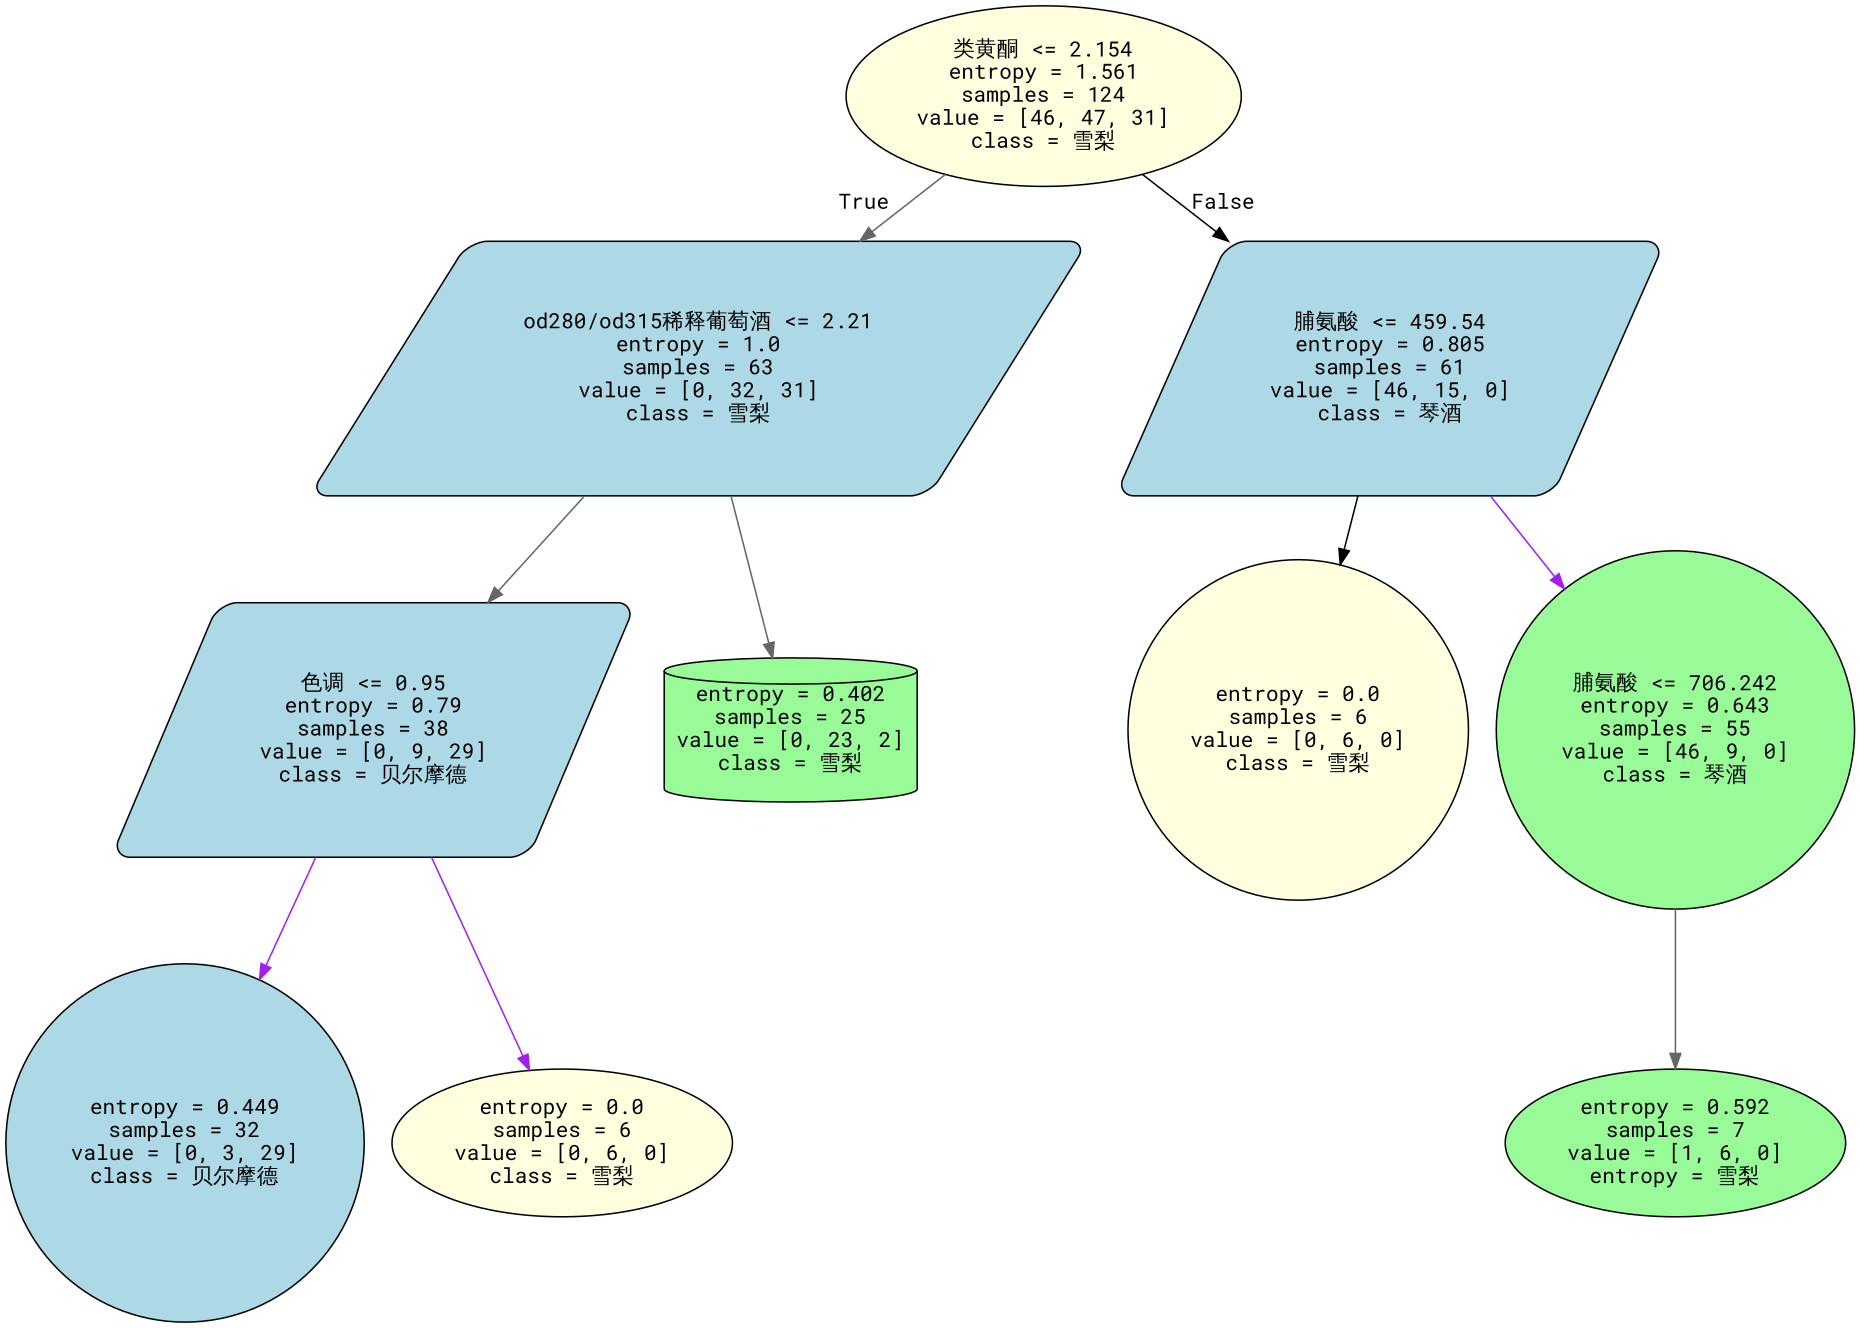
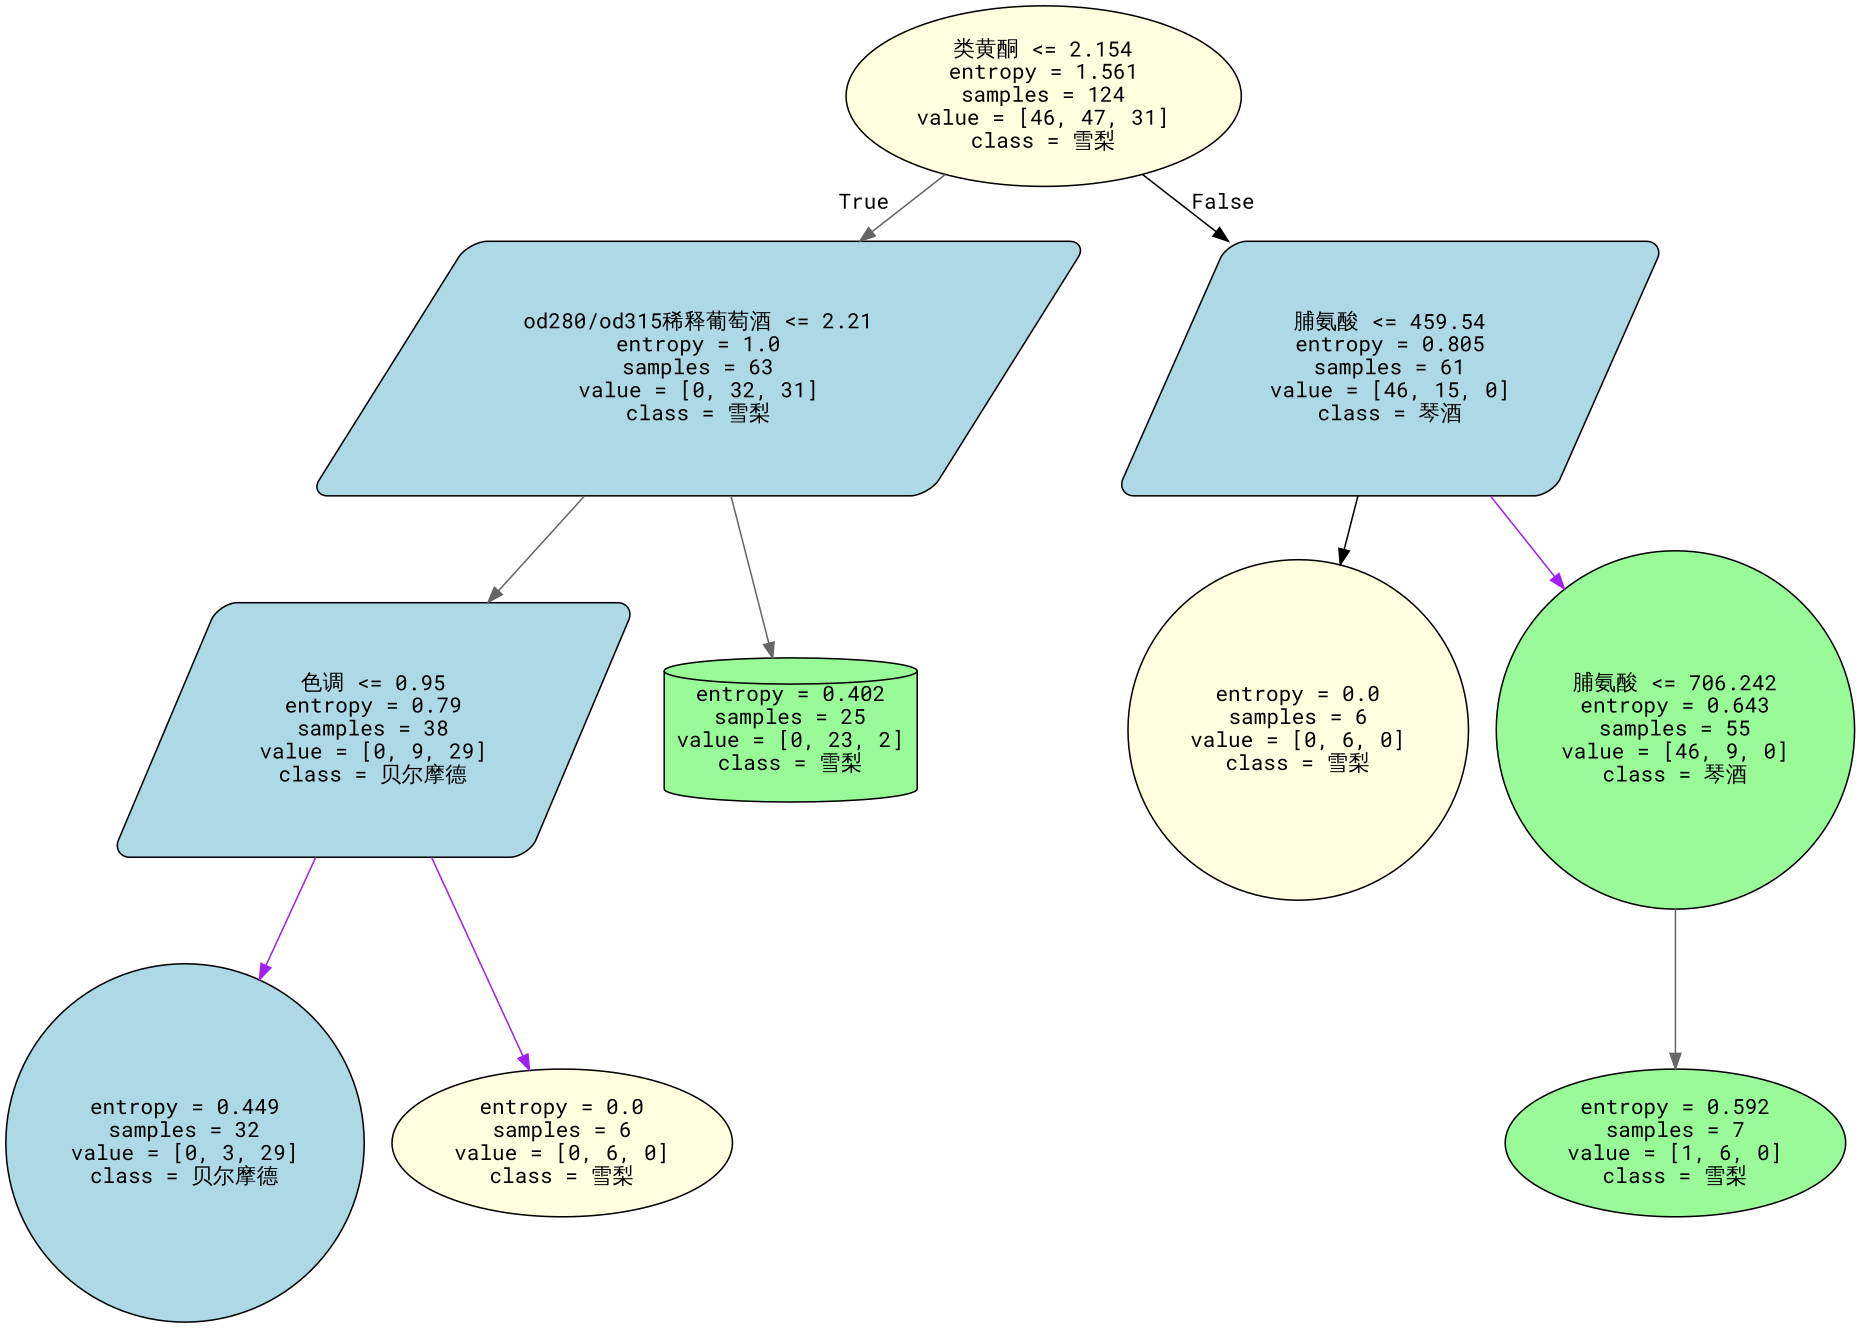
node "entropy = 0.592 samples = 7 value = [1, 6, 0] entropy = 雪梨": label "entropy = 0.592 samples = 7 value = [1, 6, 0] entropy = 雪梨" -> "entropy = 0.592 samples = 7 value = [1, 6, 0] class = 雪梨"
